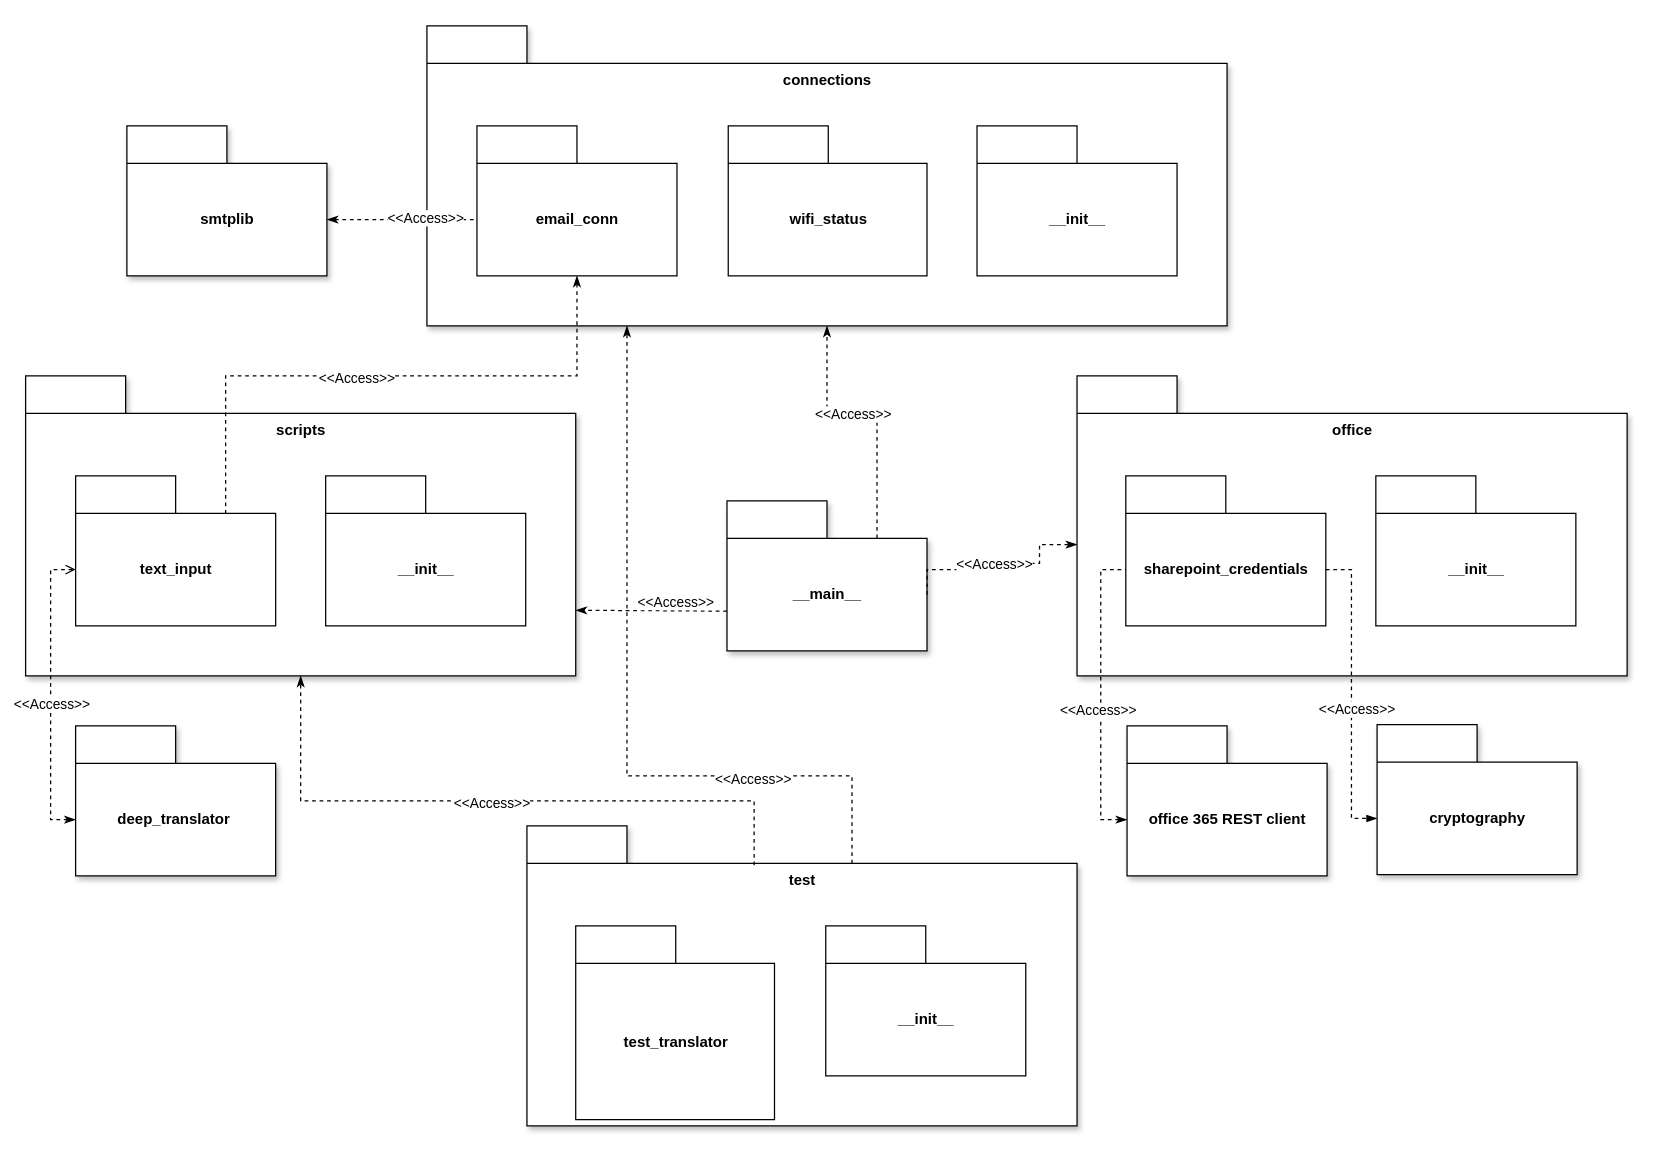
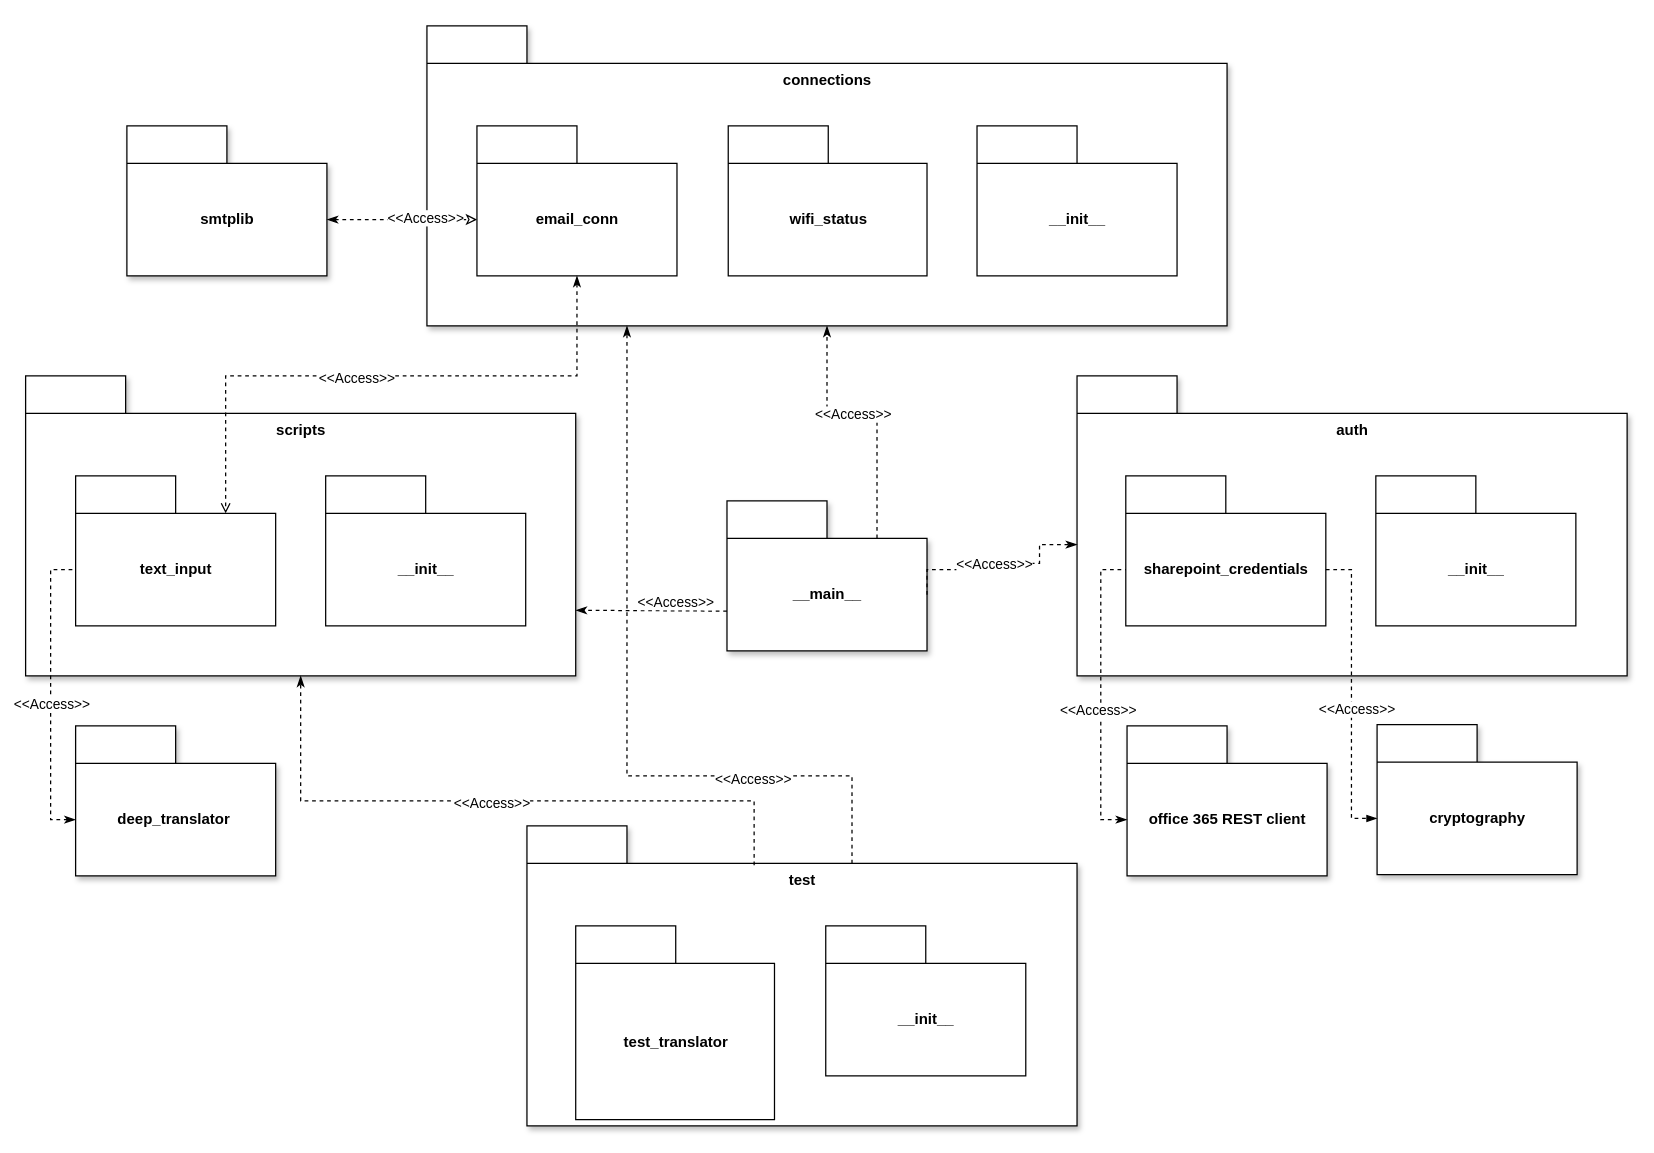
edge "email_conn" -> "smtplib": arrowhead none -> classic
node "office": label "office" -> "auth"
edge "text_input" -> "email_conn": arrowhead none -> open
edge "text_input" -- "deep_translator": arrowhead open -> none
